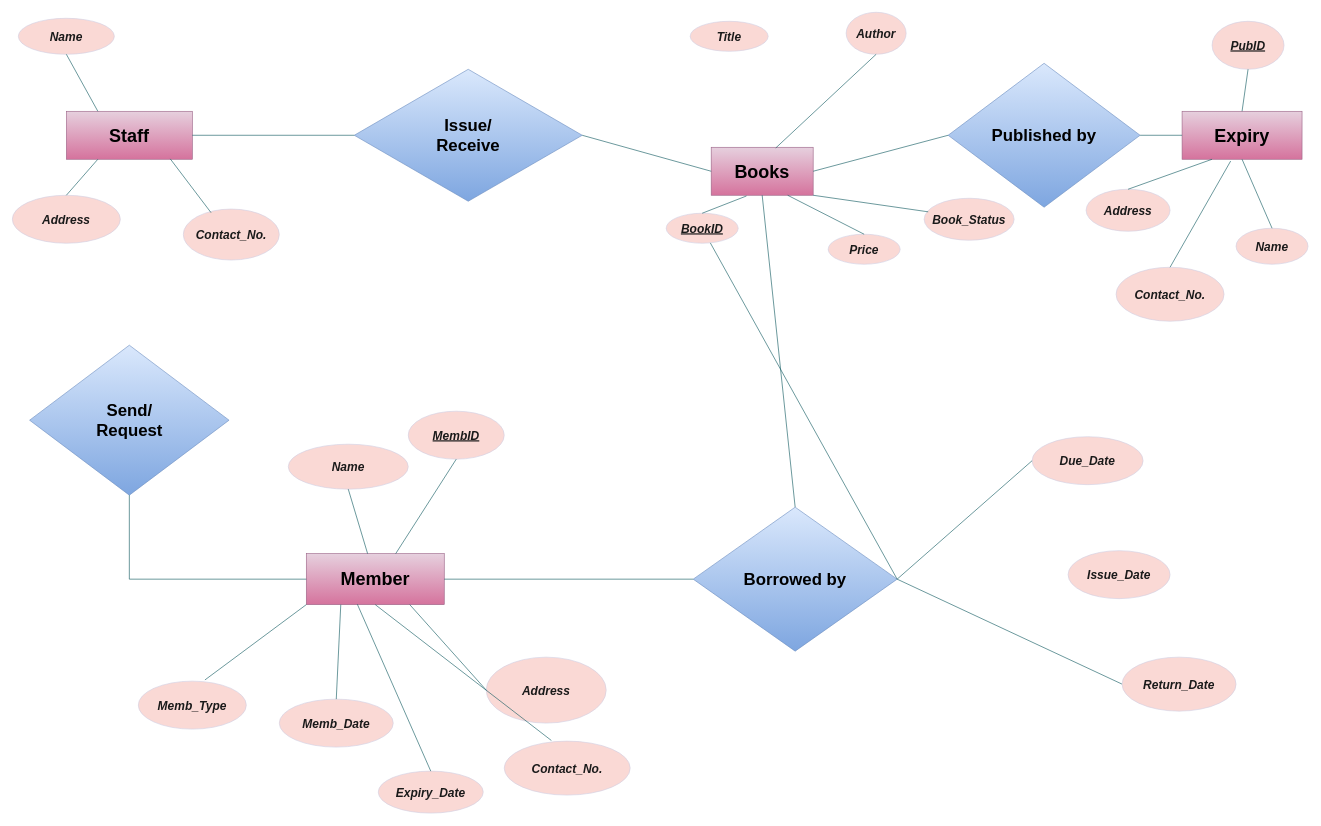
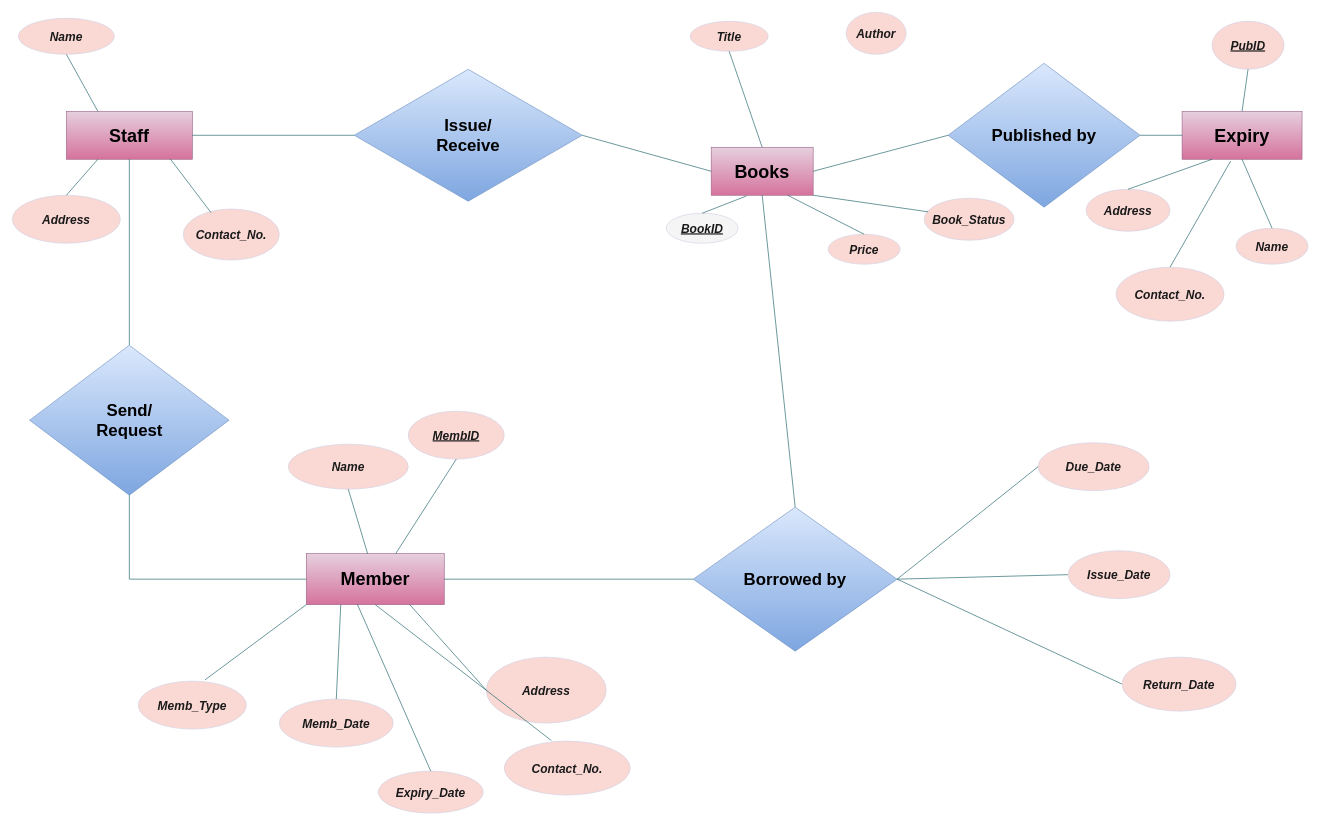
edge "Title" -- "Books": added
edge "Author" -- "Books": removed
node "BookID": fillcolor #fad9d5 -> #f5f5f5
edge "Staff" -- "Send/Request": added
node "Due_Date": moved (1088, 461) -> (1094, 467)
edge "BookID" -- "Borrowed by": now "Issue_Date" -- "Borrowed by"
